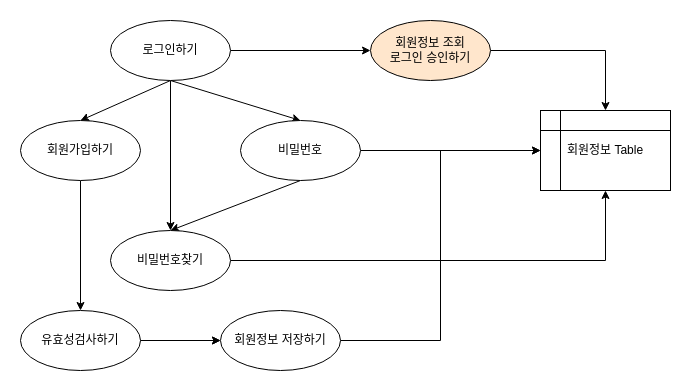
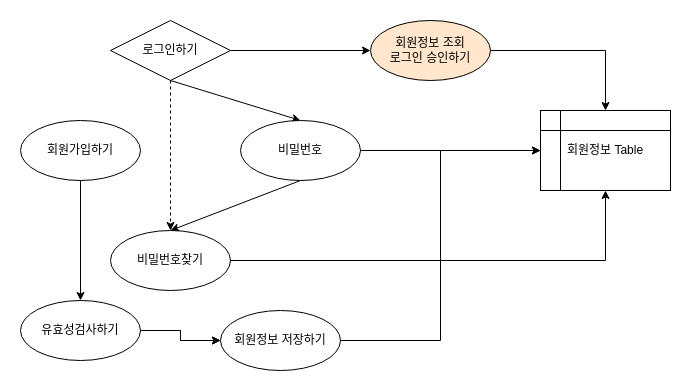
node "로그인하기": shape ellipse -> diamond
edge "로그인하기" -> "회원가입하기": removed
edge "로그인하기" -> "비밀번호찾기": style solid -> dashed
node "유효성검사하기": moved (81, 341) -> (81, 331)
